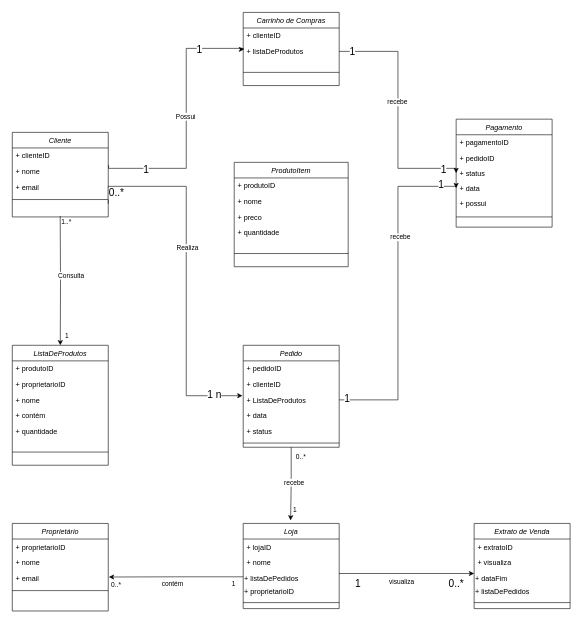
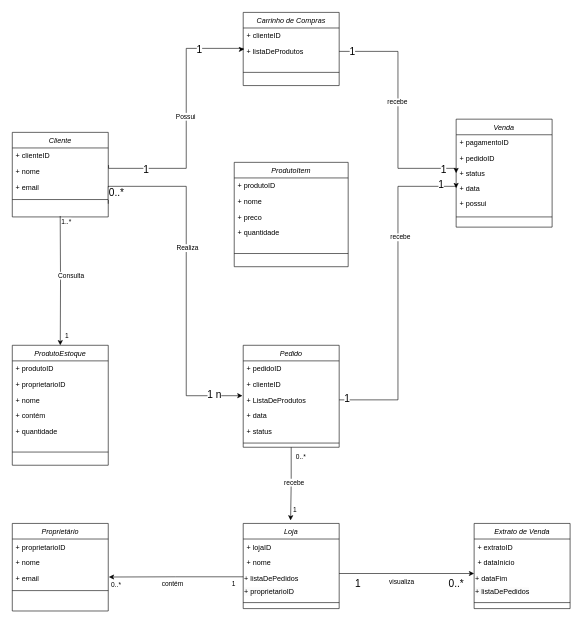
node "Pagamento": label "Pagamento" -> "Venda"
node "ListaDeProdutos": label "ListaDeProdutos" -> "ProdutoEstoque"
node "+ visualiza": label "+ visualiza" -> "+ dataInicio"
